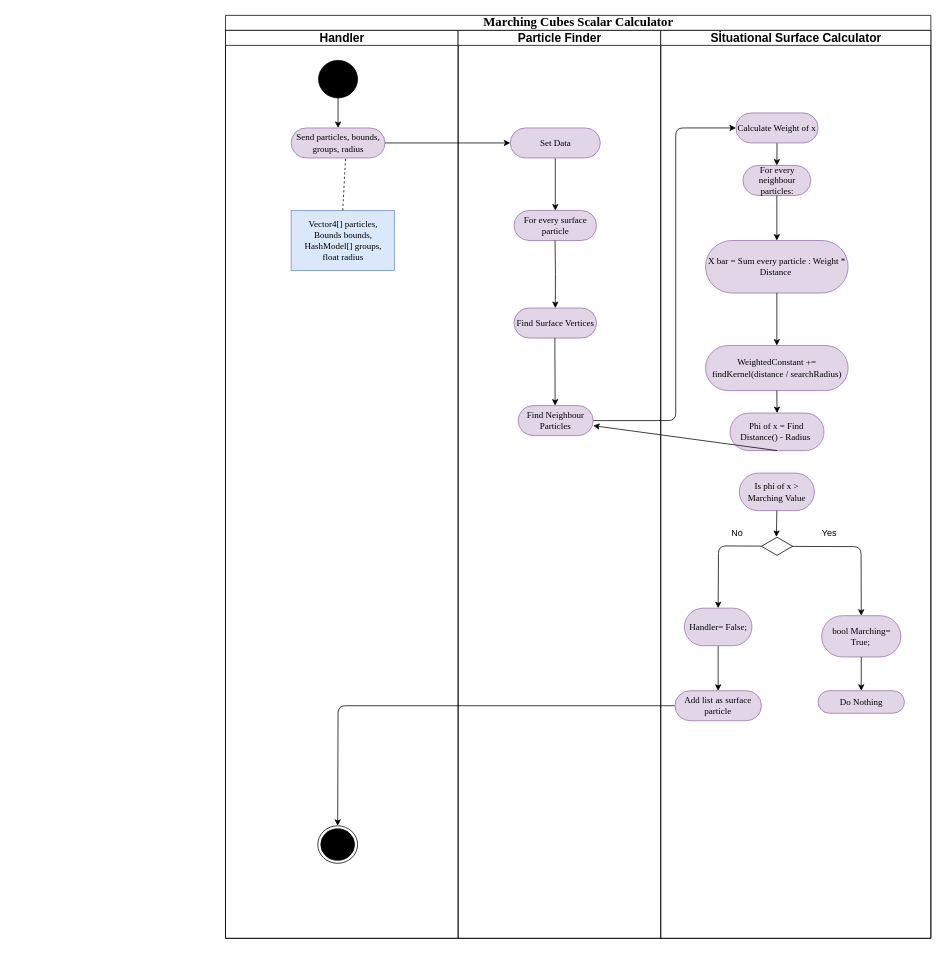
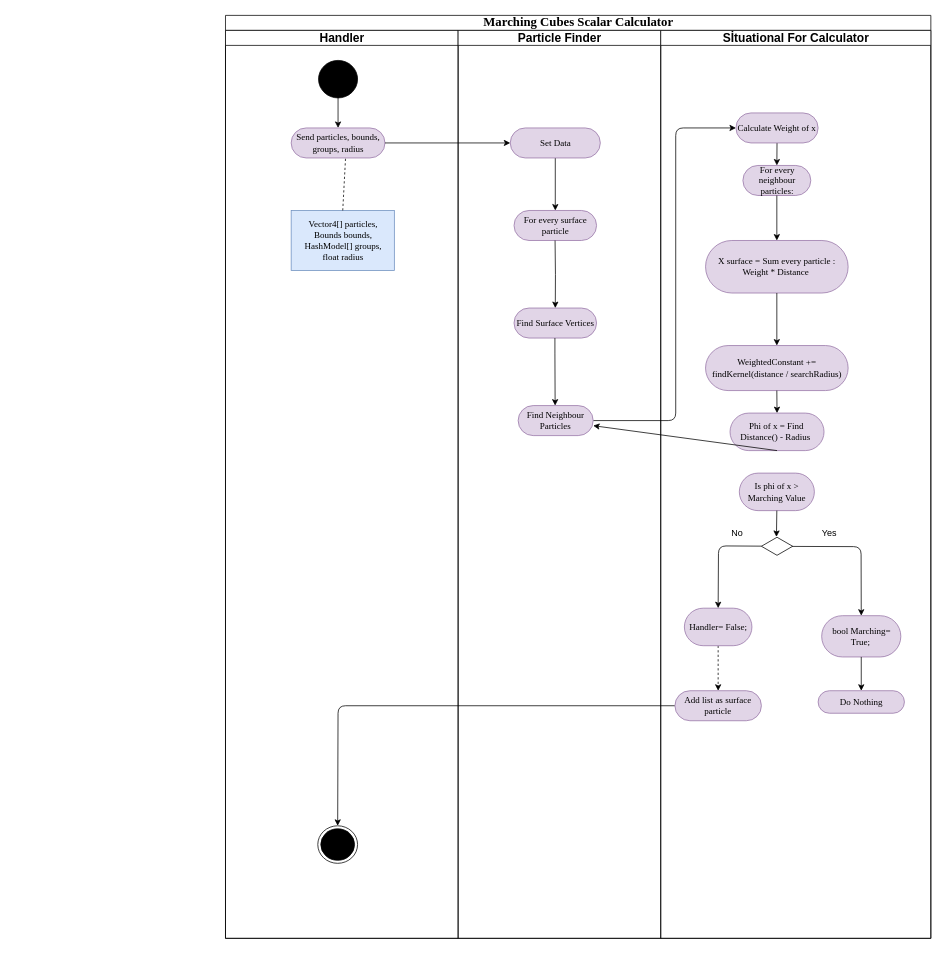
node "Sİtuational Surface Calculator": label "Sİtuational Surface Calculator" -> "Sİtuational For Calculator"
node "X bar = Sum every particle : Weight * Distance": label "X bar = Sum every particle : Weight * Distance" -> "X surface = Sum every particle : Weight * Distance"
edge "Handler= False;" -> "Add list as surface particle": style solid -> dashed
